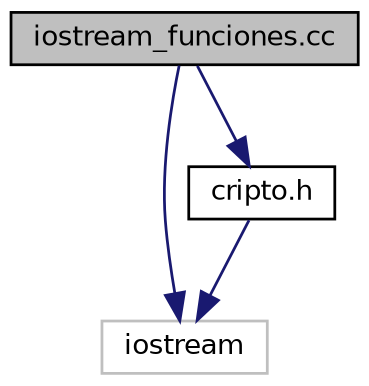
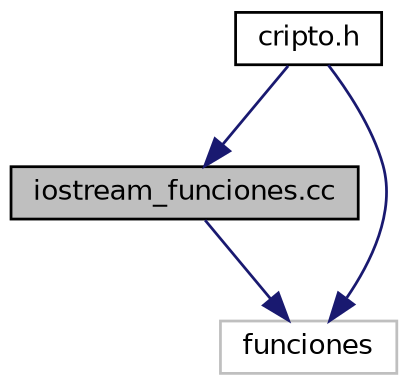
edge "iostream_funciones.cc" -> "cripto.h": reversed
node "iostream": label "iostream" -> "funciones"
